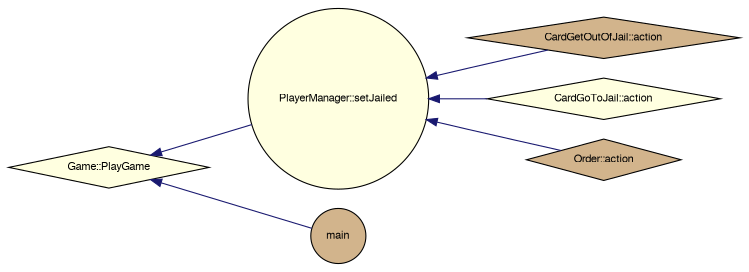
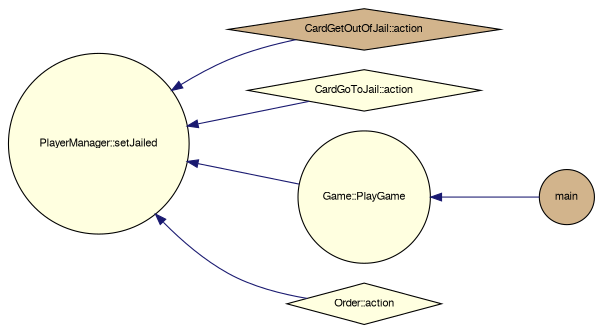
edge "PlayerManager::setJailed" -> "Game::PlayGame": reversed
node "Order::action": fillcolor tan -> lightyellow
node "Game::PlayGame": shape diamond -> circle
